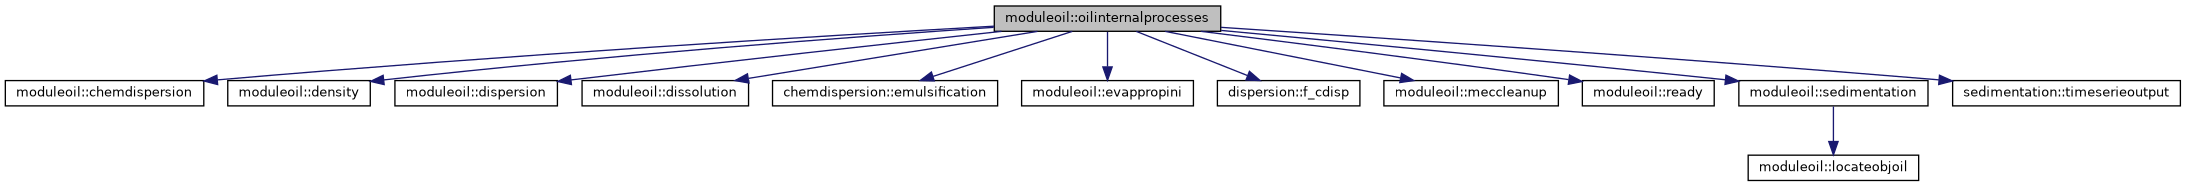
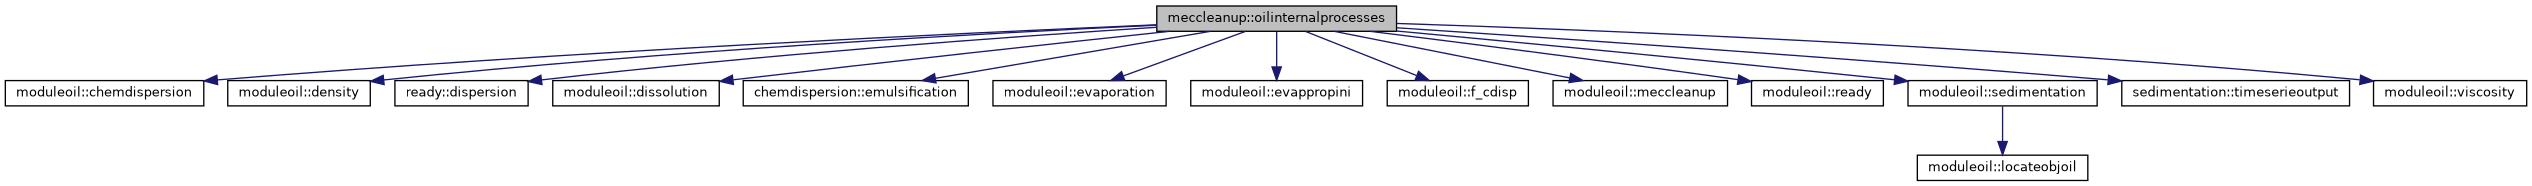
node "moduleoil::oilinternalprocesses": label "moduleoil::oilinternalprocesses" -> "meccleanup::oilinternalprocesses"
node "moduleoil::dispersion": label "moduleoil::dispersion" -> "ready::dispersion"
node "moduleoil::evaporation": added
node "dispersion::f_cdisp": label "dispersion::f_cdisp" -> "moduleoil::f_cdisp"
node "moduleoil::viscosity": added
